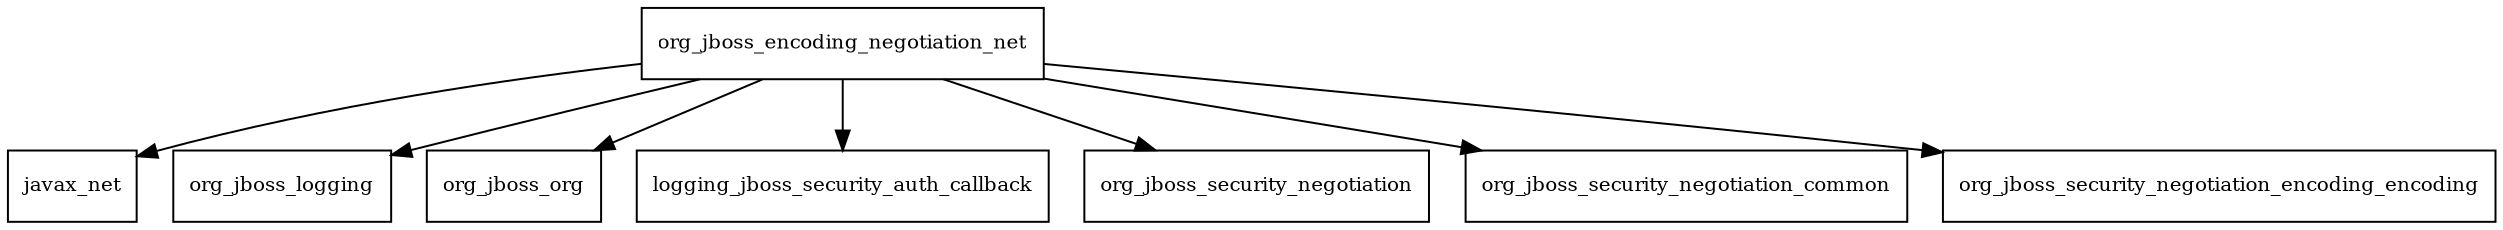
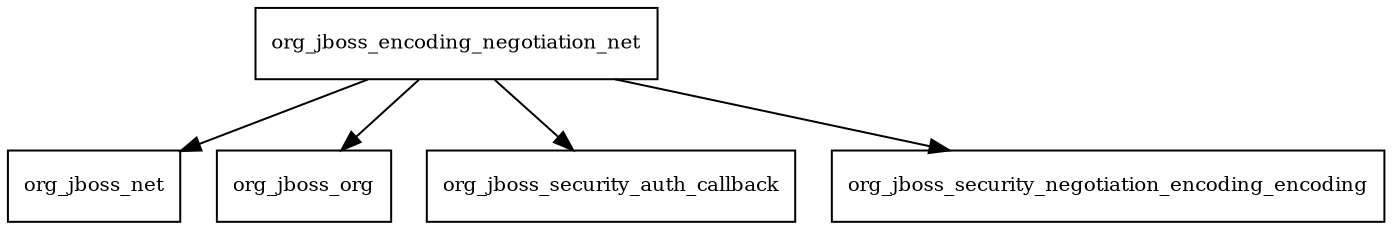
node "javax_net": removed
node "org_jboss_logging": label "org_jboss_logging" -> "org_jboss_net"
node "logging_jboss_security_auth_callback": label "logging_jboss_security_auth_callback" -> "org_jboss_security_auth_callback"
node "org_jboss_security_negotiation": removed
node "org_jboss_security_negotiation_common": removed
